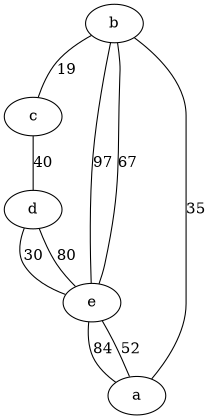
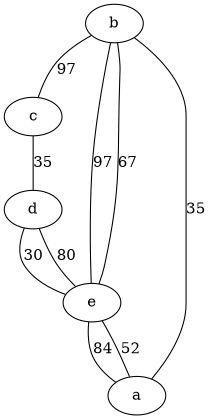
edge "b" -- "c": label "19" -> "97"
edge "c" -- "d": label "40" -> "35"
